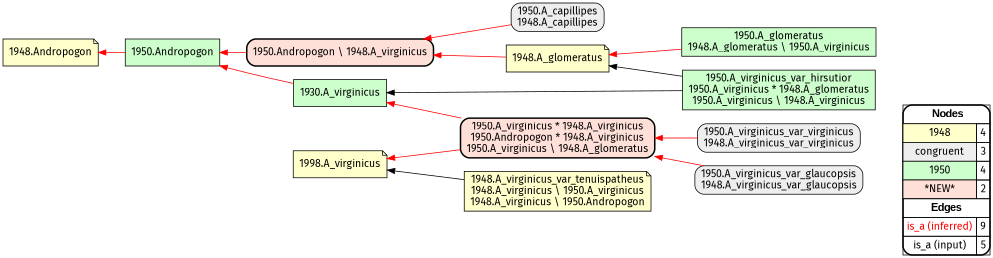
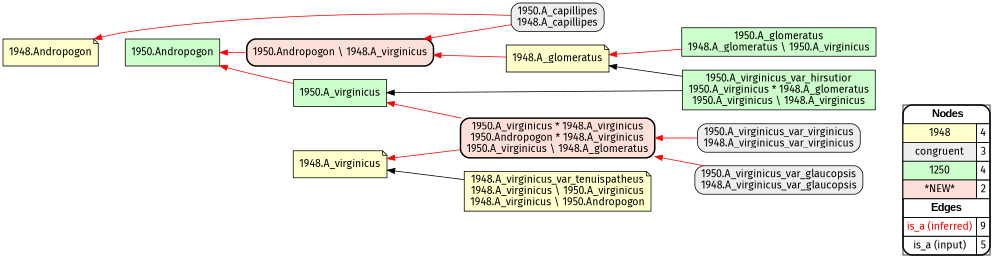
edge "1950.Andropogon" -> "1948.Andropogon": now "1950.A_capillipes 1948.A_capillipes" -> "1948.Andropogon"
node "1930.A_virginicus": label "1930.A_virginicus" -> "1950.A_virginicus"
node "1998.A_virginicus": label "1998.A_virginicus" -> "1948.A_virginicus"
node "Nodes": text "1950" -> "1250"
